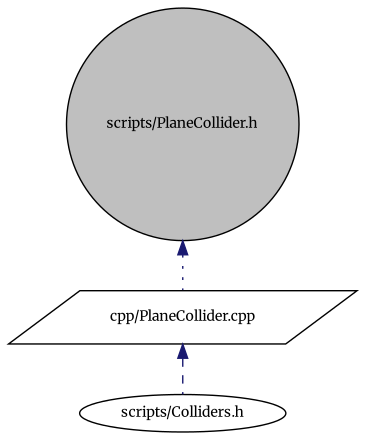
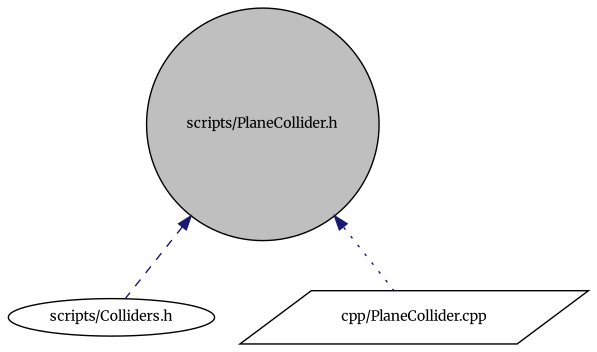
edge "scripts/Colliders.h" -> "cpp/PlaneCollider.cpp": now "scripts/Colliders.h" -> "scripts/PlaneCollider.h"
